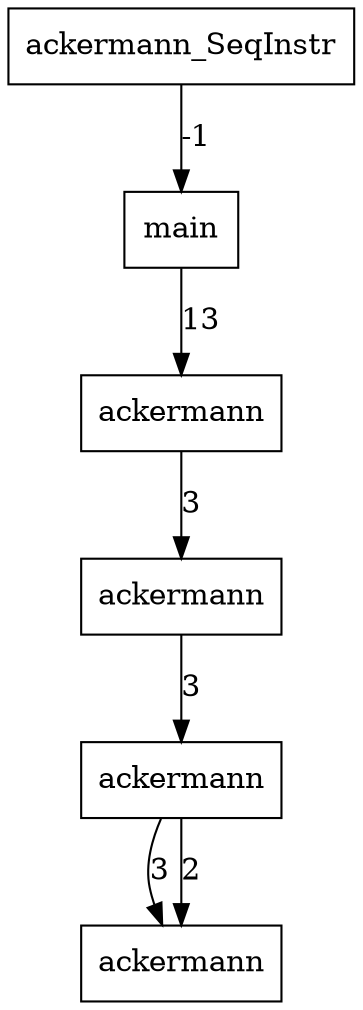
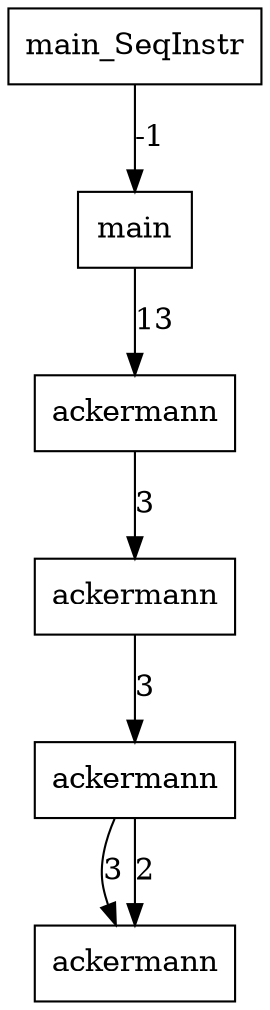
node "ackermann_SeqInstr": label "ackermann_SeqInstr" -> "main_SeqInstr"
